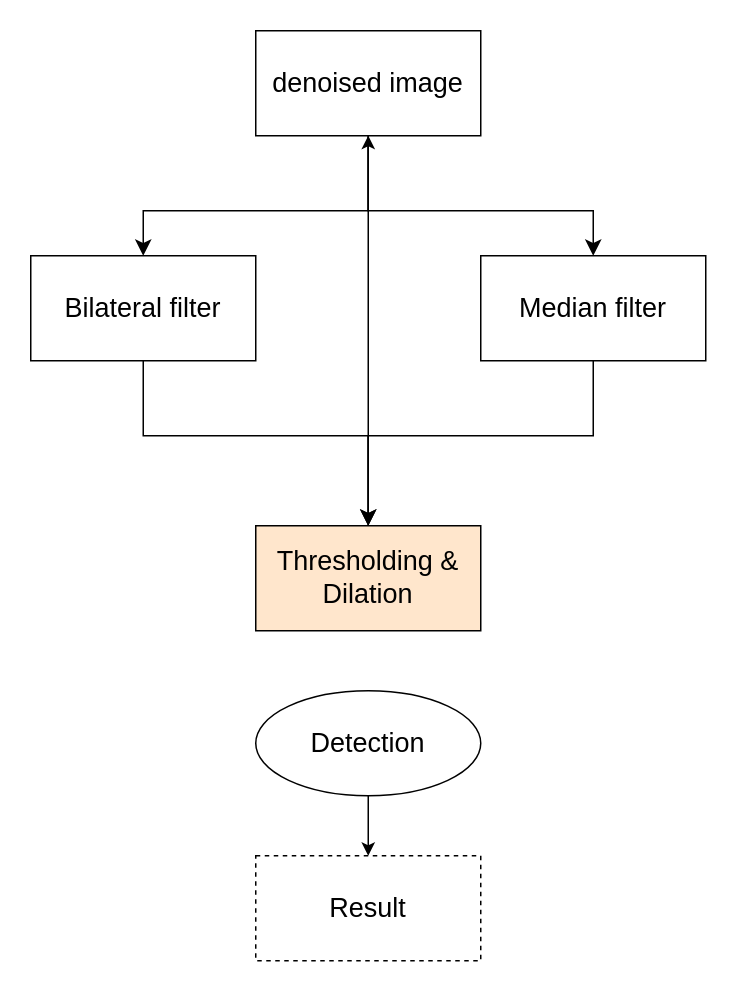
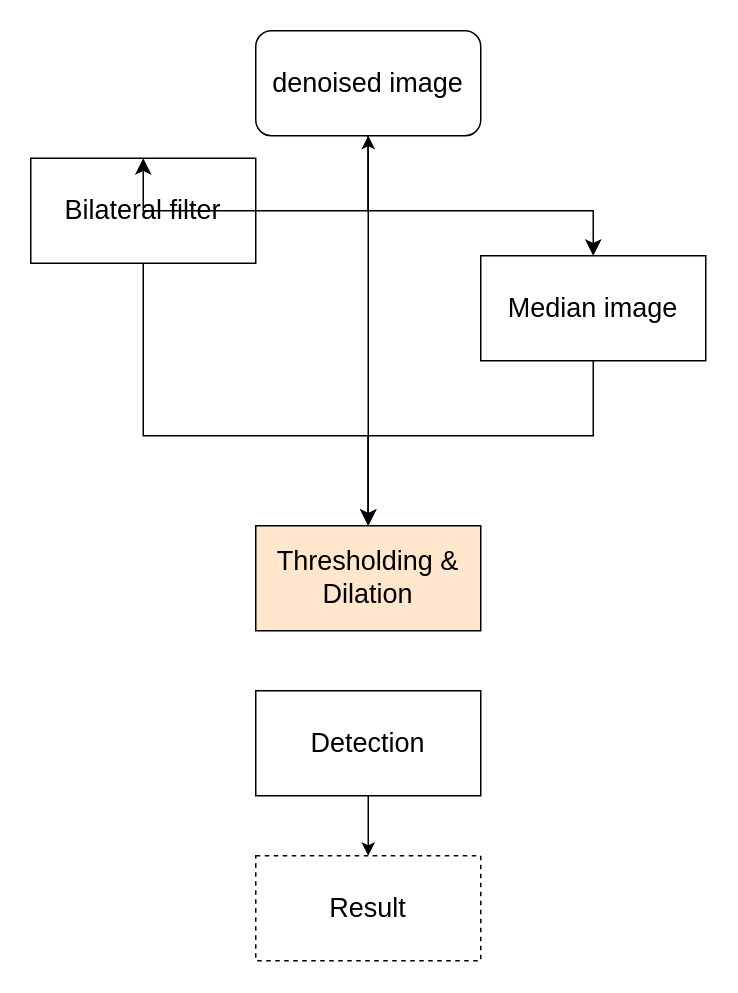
node "denoised image": shape rectangle -> rounded rectangle
node "Bilateral filter": moved (143, 308) -> (143, 211)
node "Median filter": label "Median filter" -> "Median image"
node "Detection": shape ellipse -> rectangle
